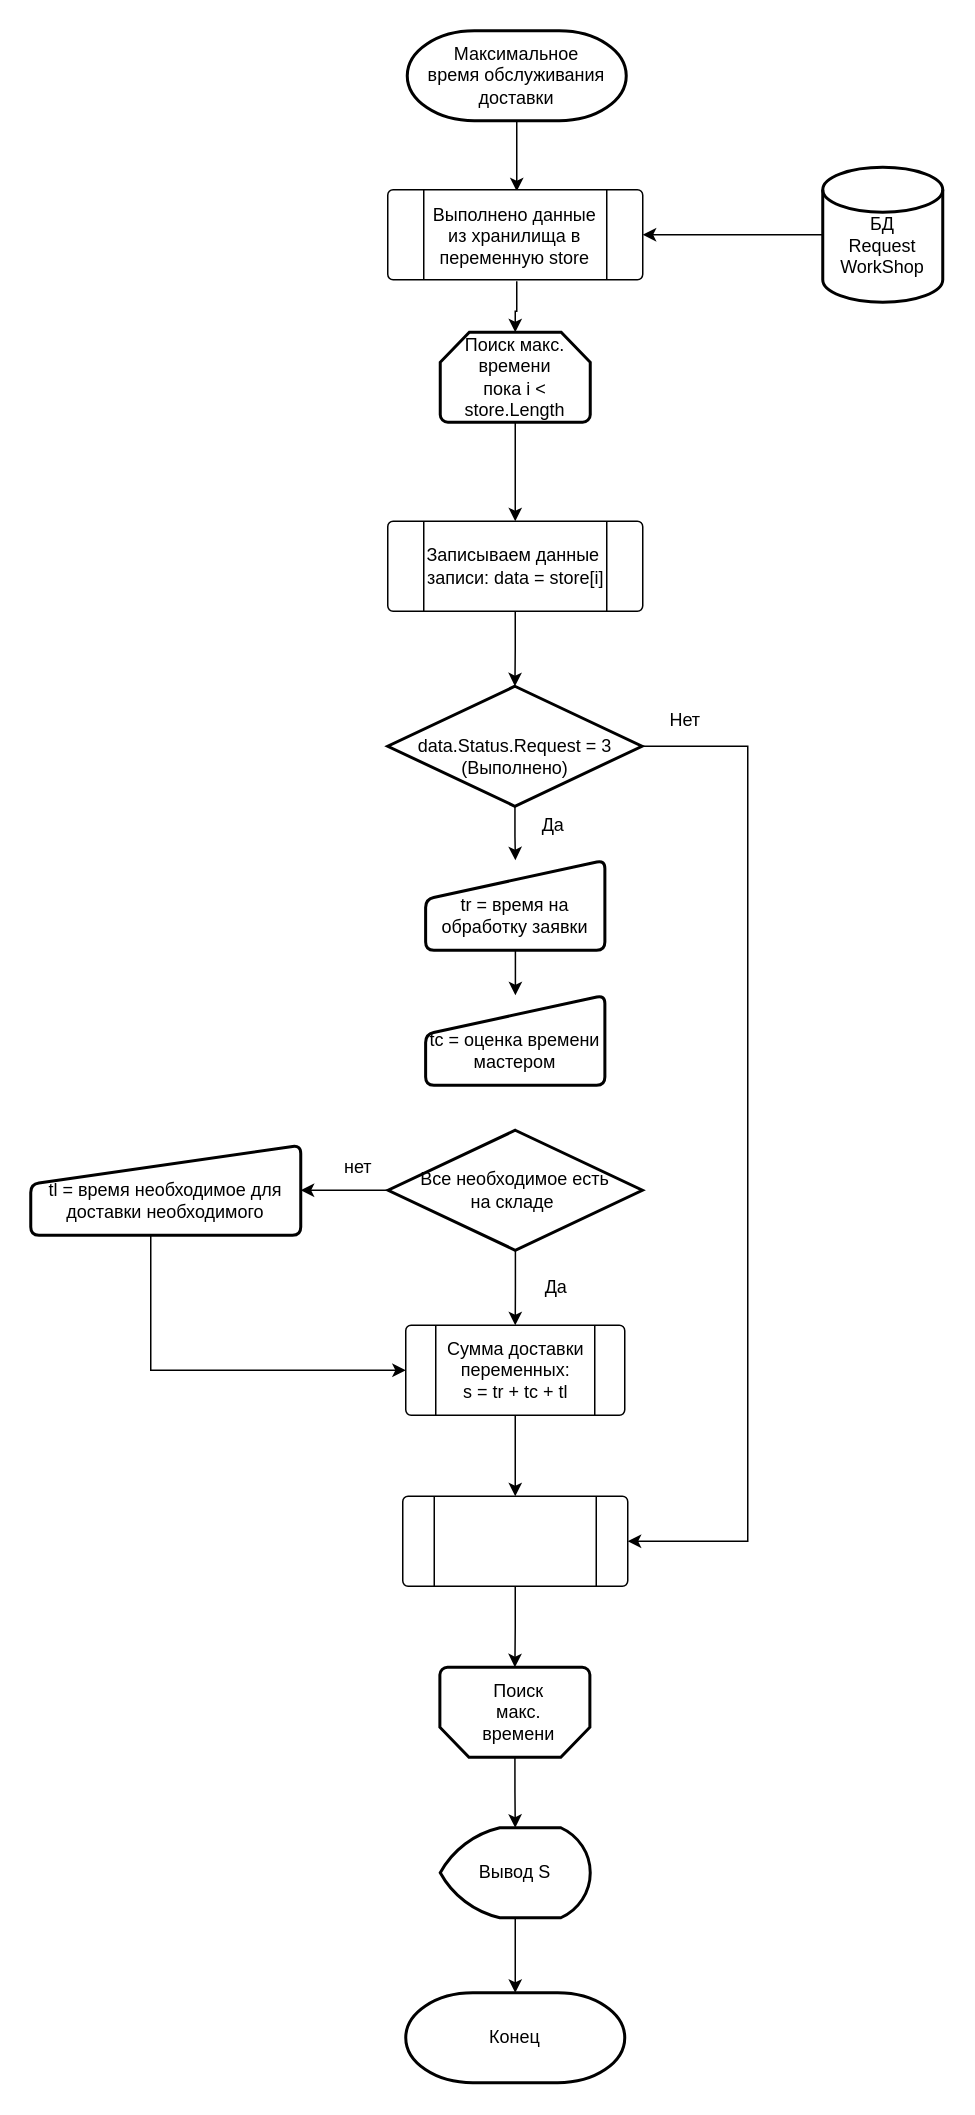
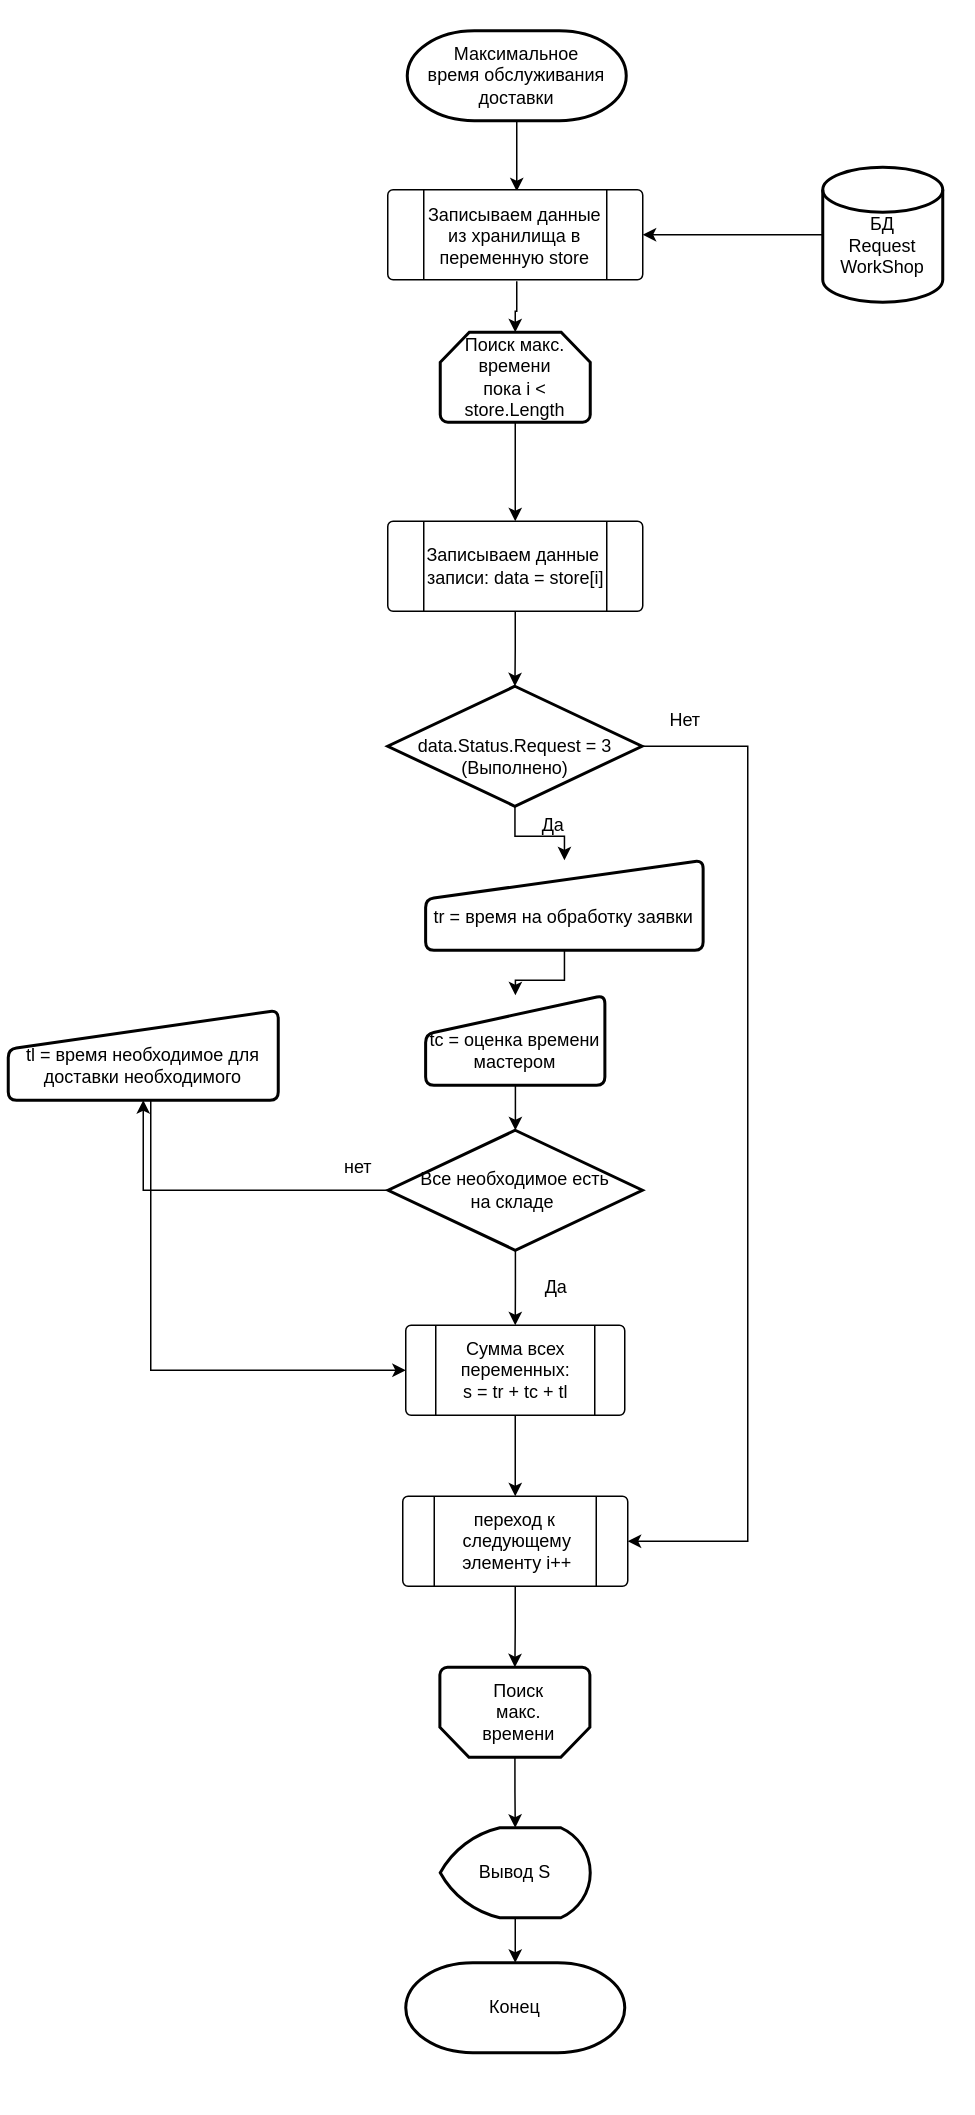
node "Выполнено данные из хранилища в переменную store": label "Выполнено данные из хранилища в переменную store" -> "Записываем данные из хранилища в переменную store"
node "tr = время на обработку заявки": size 179x90 -> 278x90
edge "tc = оценка времени мастером" -> "Все необходимое есть на складе": added
node "tl = время необходимое для доставки необходимого": moved (166, 1190) -> (143, 1055)
node "Сумма доставки переменных: s = tr + tc + tl": label "Сумма доставки переменных: s = tr + tc + tl" -> "Сумма всех переменных: s = tr + tc + tl"
node "переход к следующему элементу i++": added
node "Конец": moved (515, 2038) -> (515, 2008)
